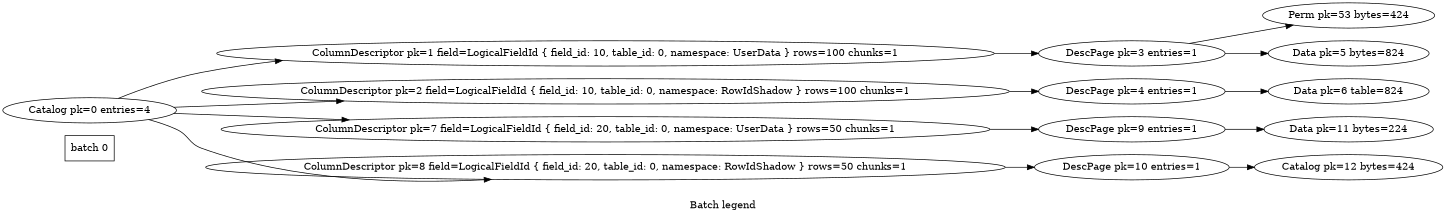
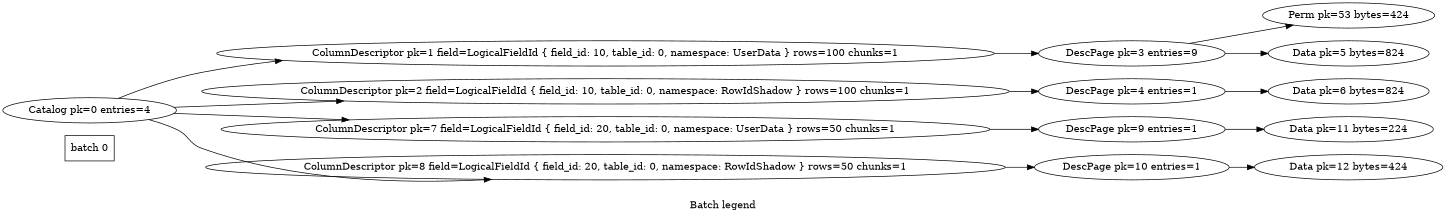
node "DescPage pk=3 entries=1": label "DescPage pk=3 entries=1" -> "DescPage pk=3 entries=9"
node "Data pk=6 table=824": label "Data pk=6 table=824" -> "Data pk=6 bytes=824"
node "Catalog pk=12 bytes=424": label "Catalog pk=12 bytes=424" -> "Data pk=12 bytes=424"
